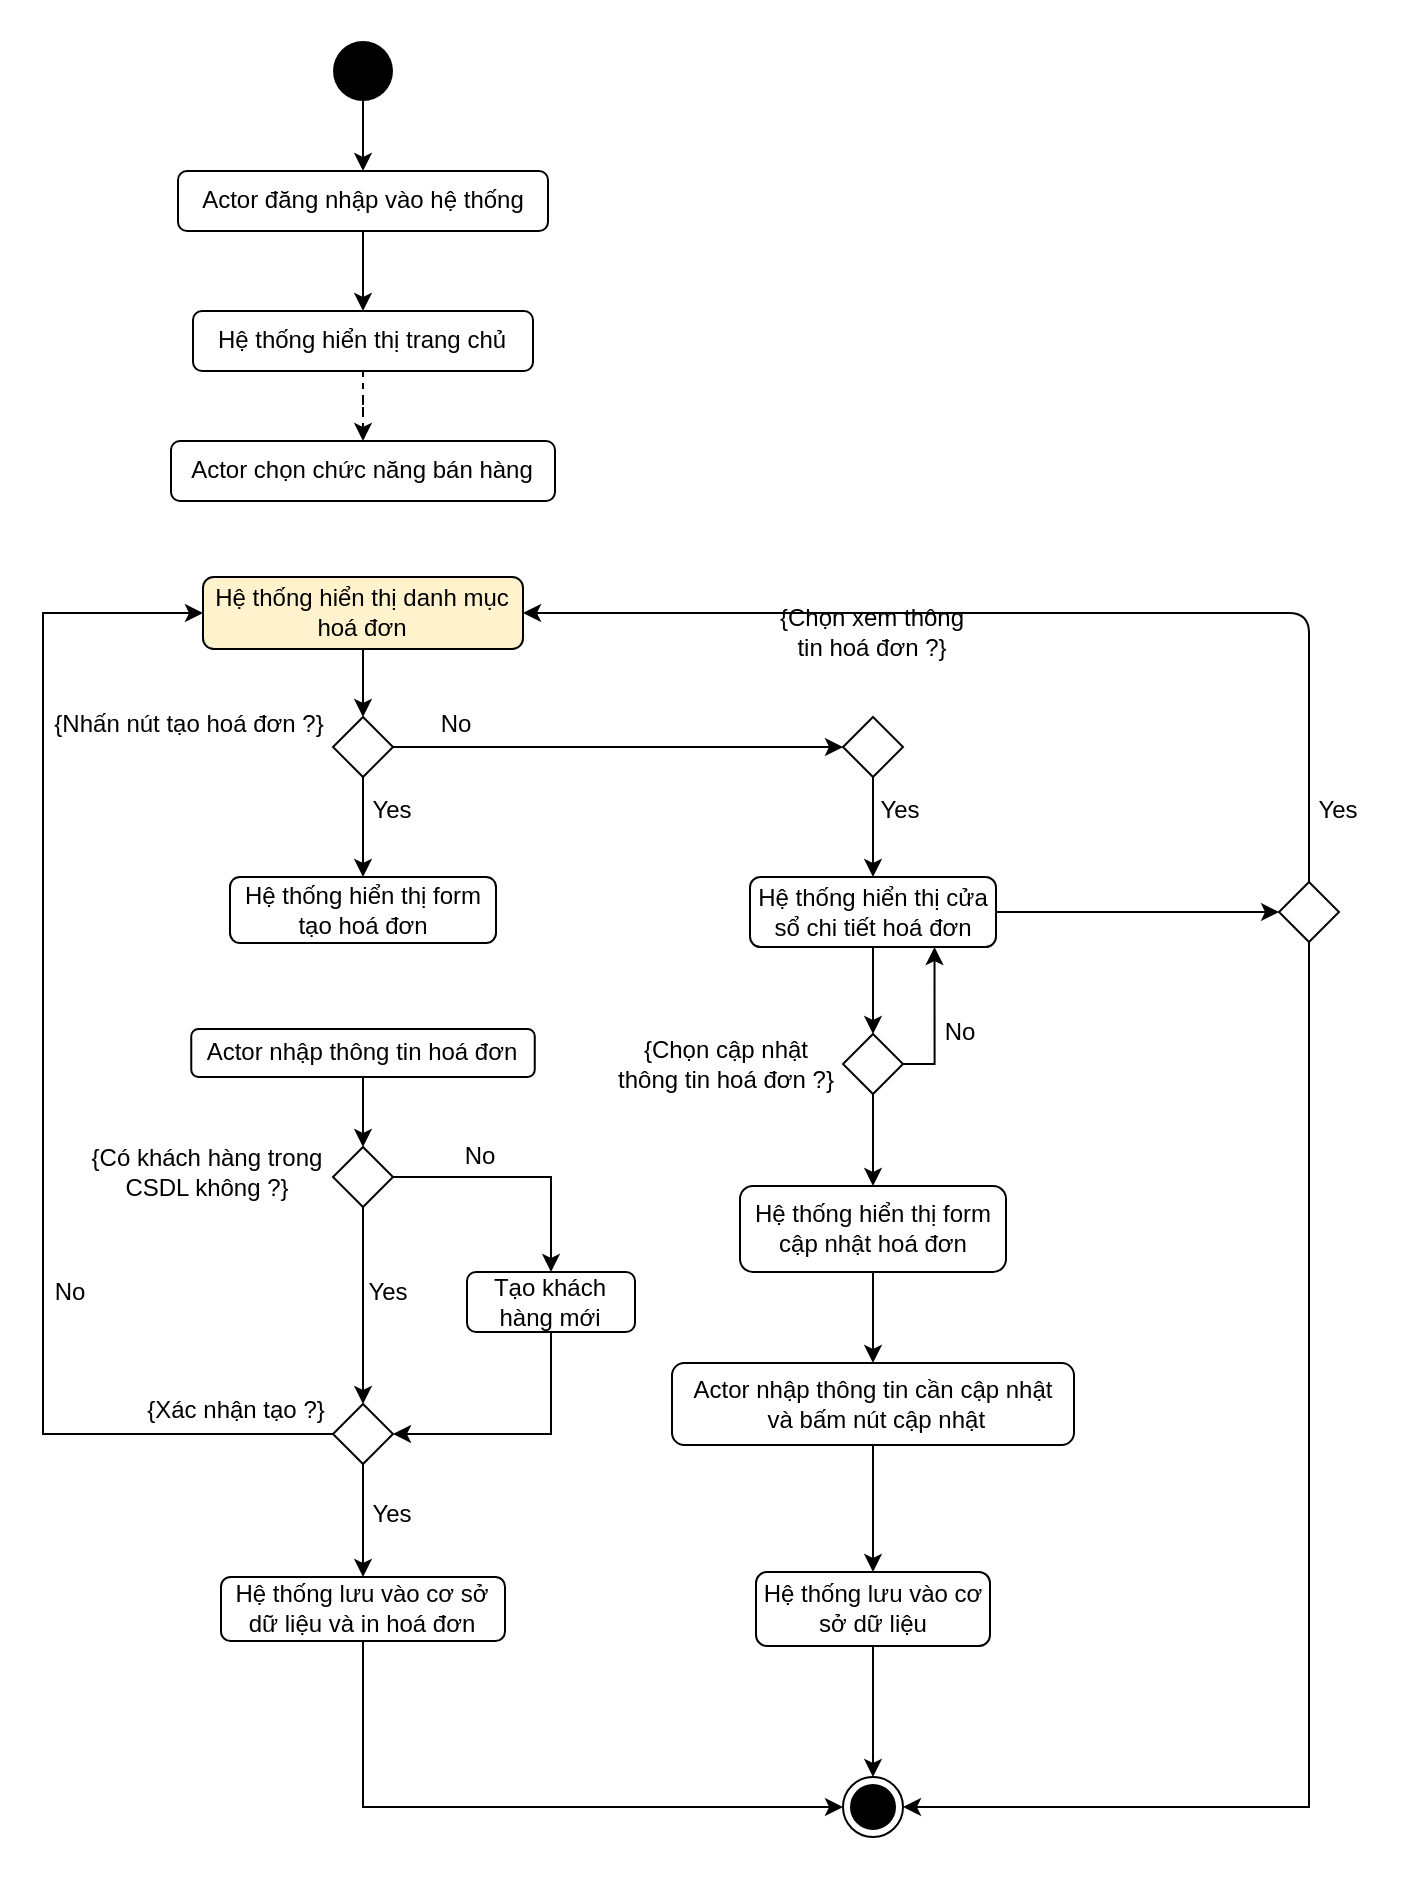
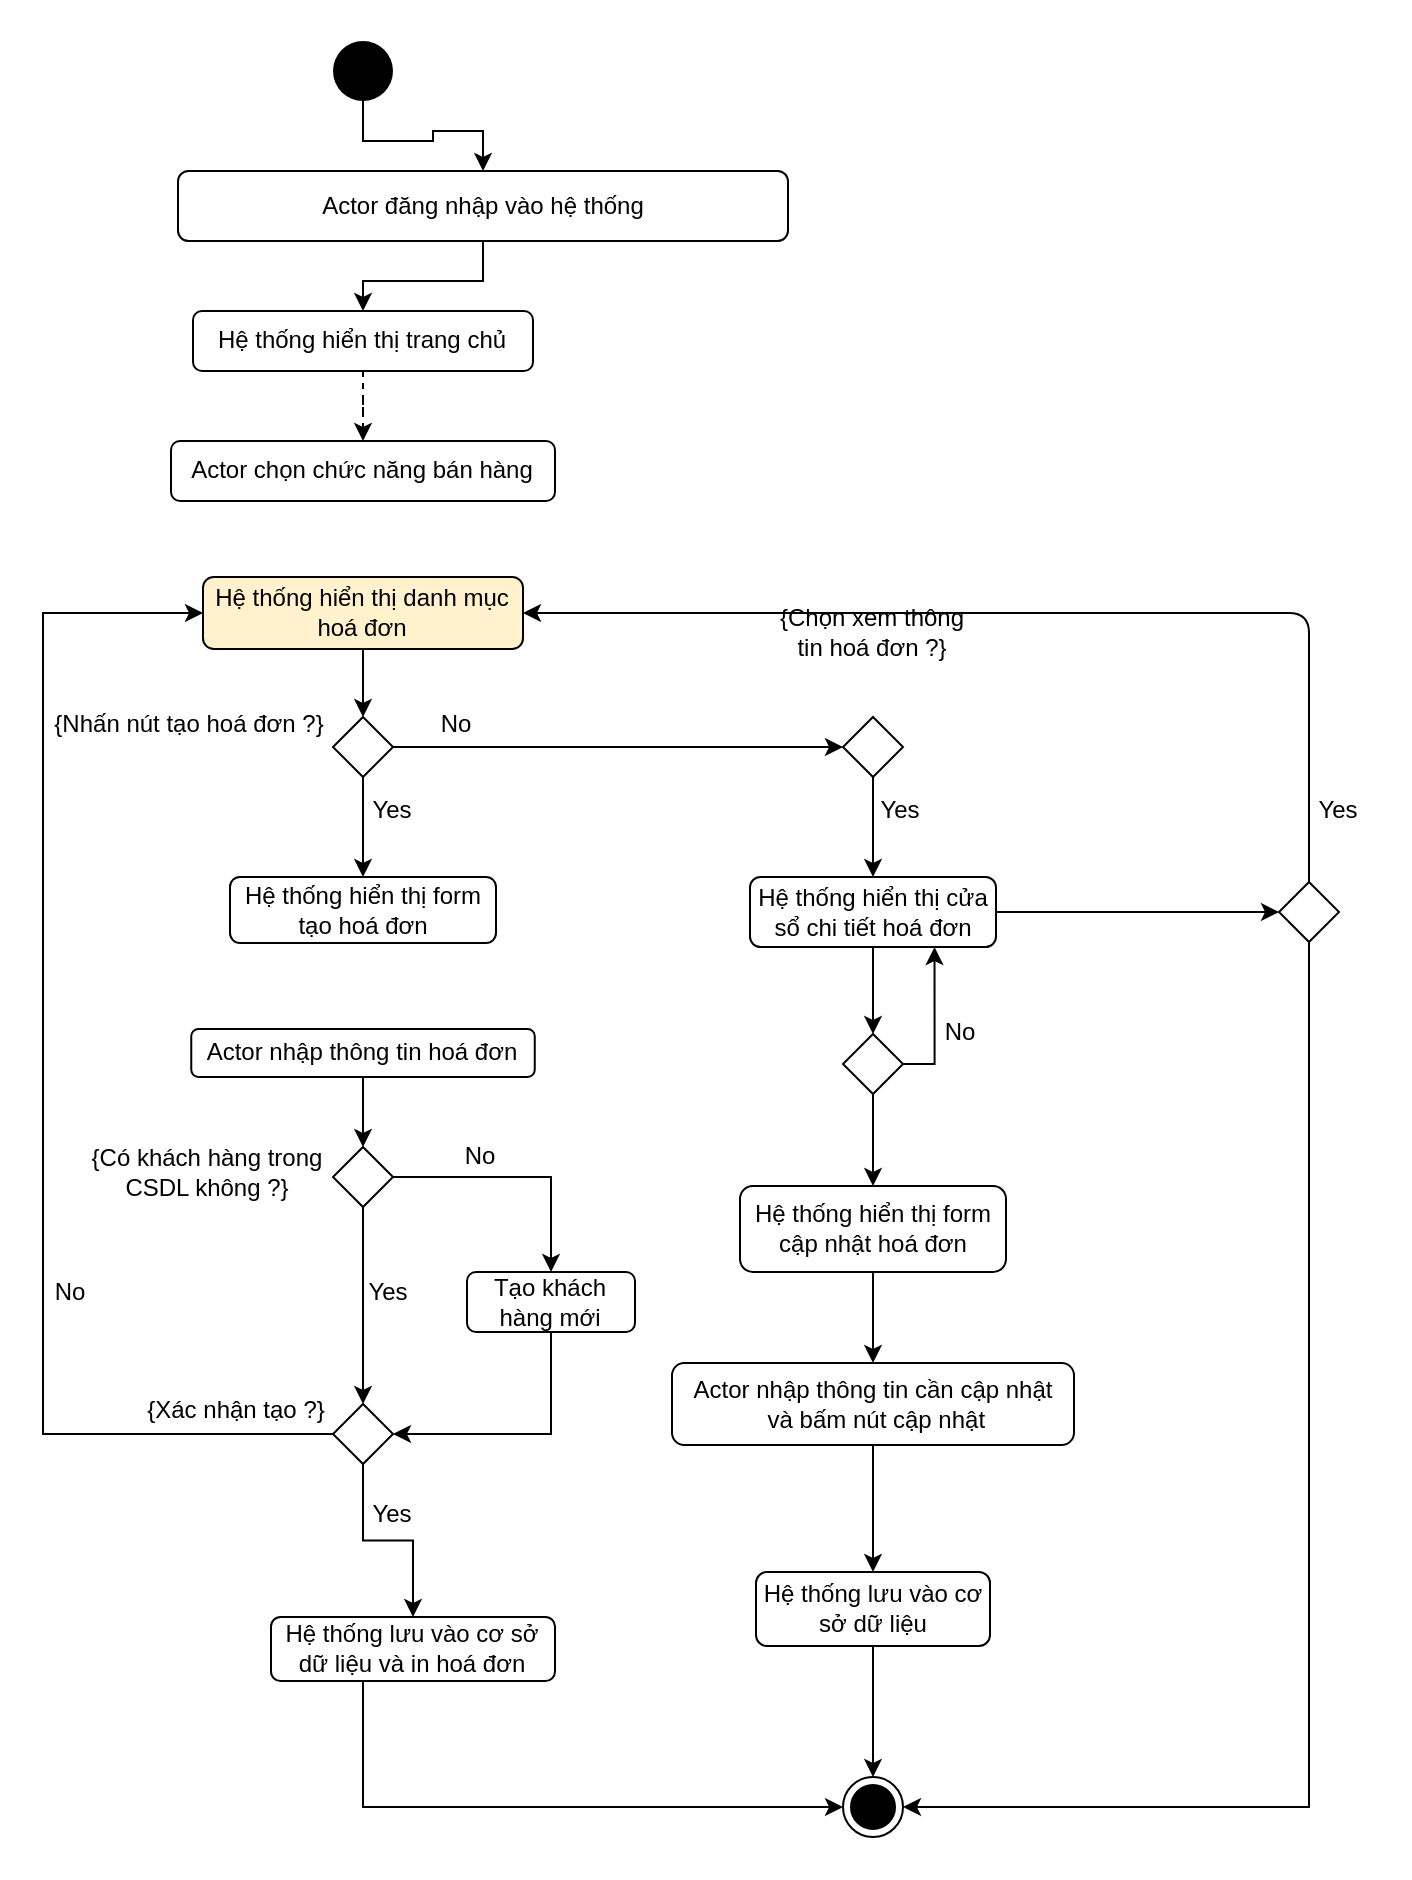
node "Actor đăng nhập vào hệ thống": size 370x60 -> 610x70
node "{Chọn cập nhật thông tin hoá đơn ?}": removed
node "Hệ thống lưu vào cơ sở dữ liệu và in hoá đơn": moved (363, 1609) -> (413, 1649)
